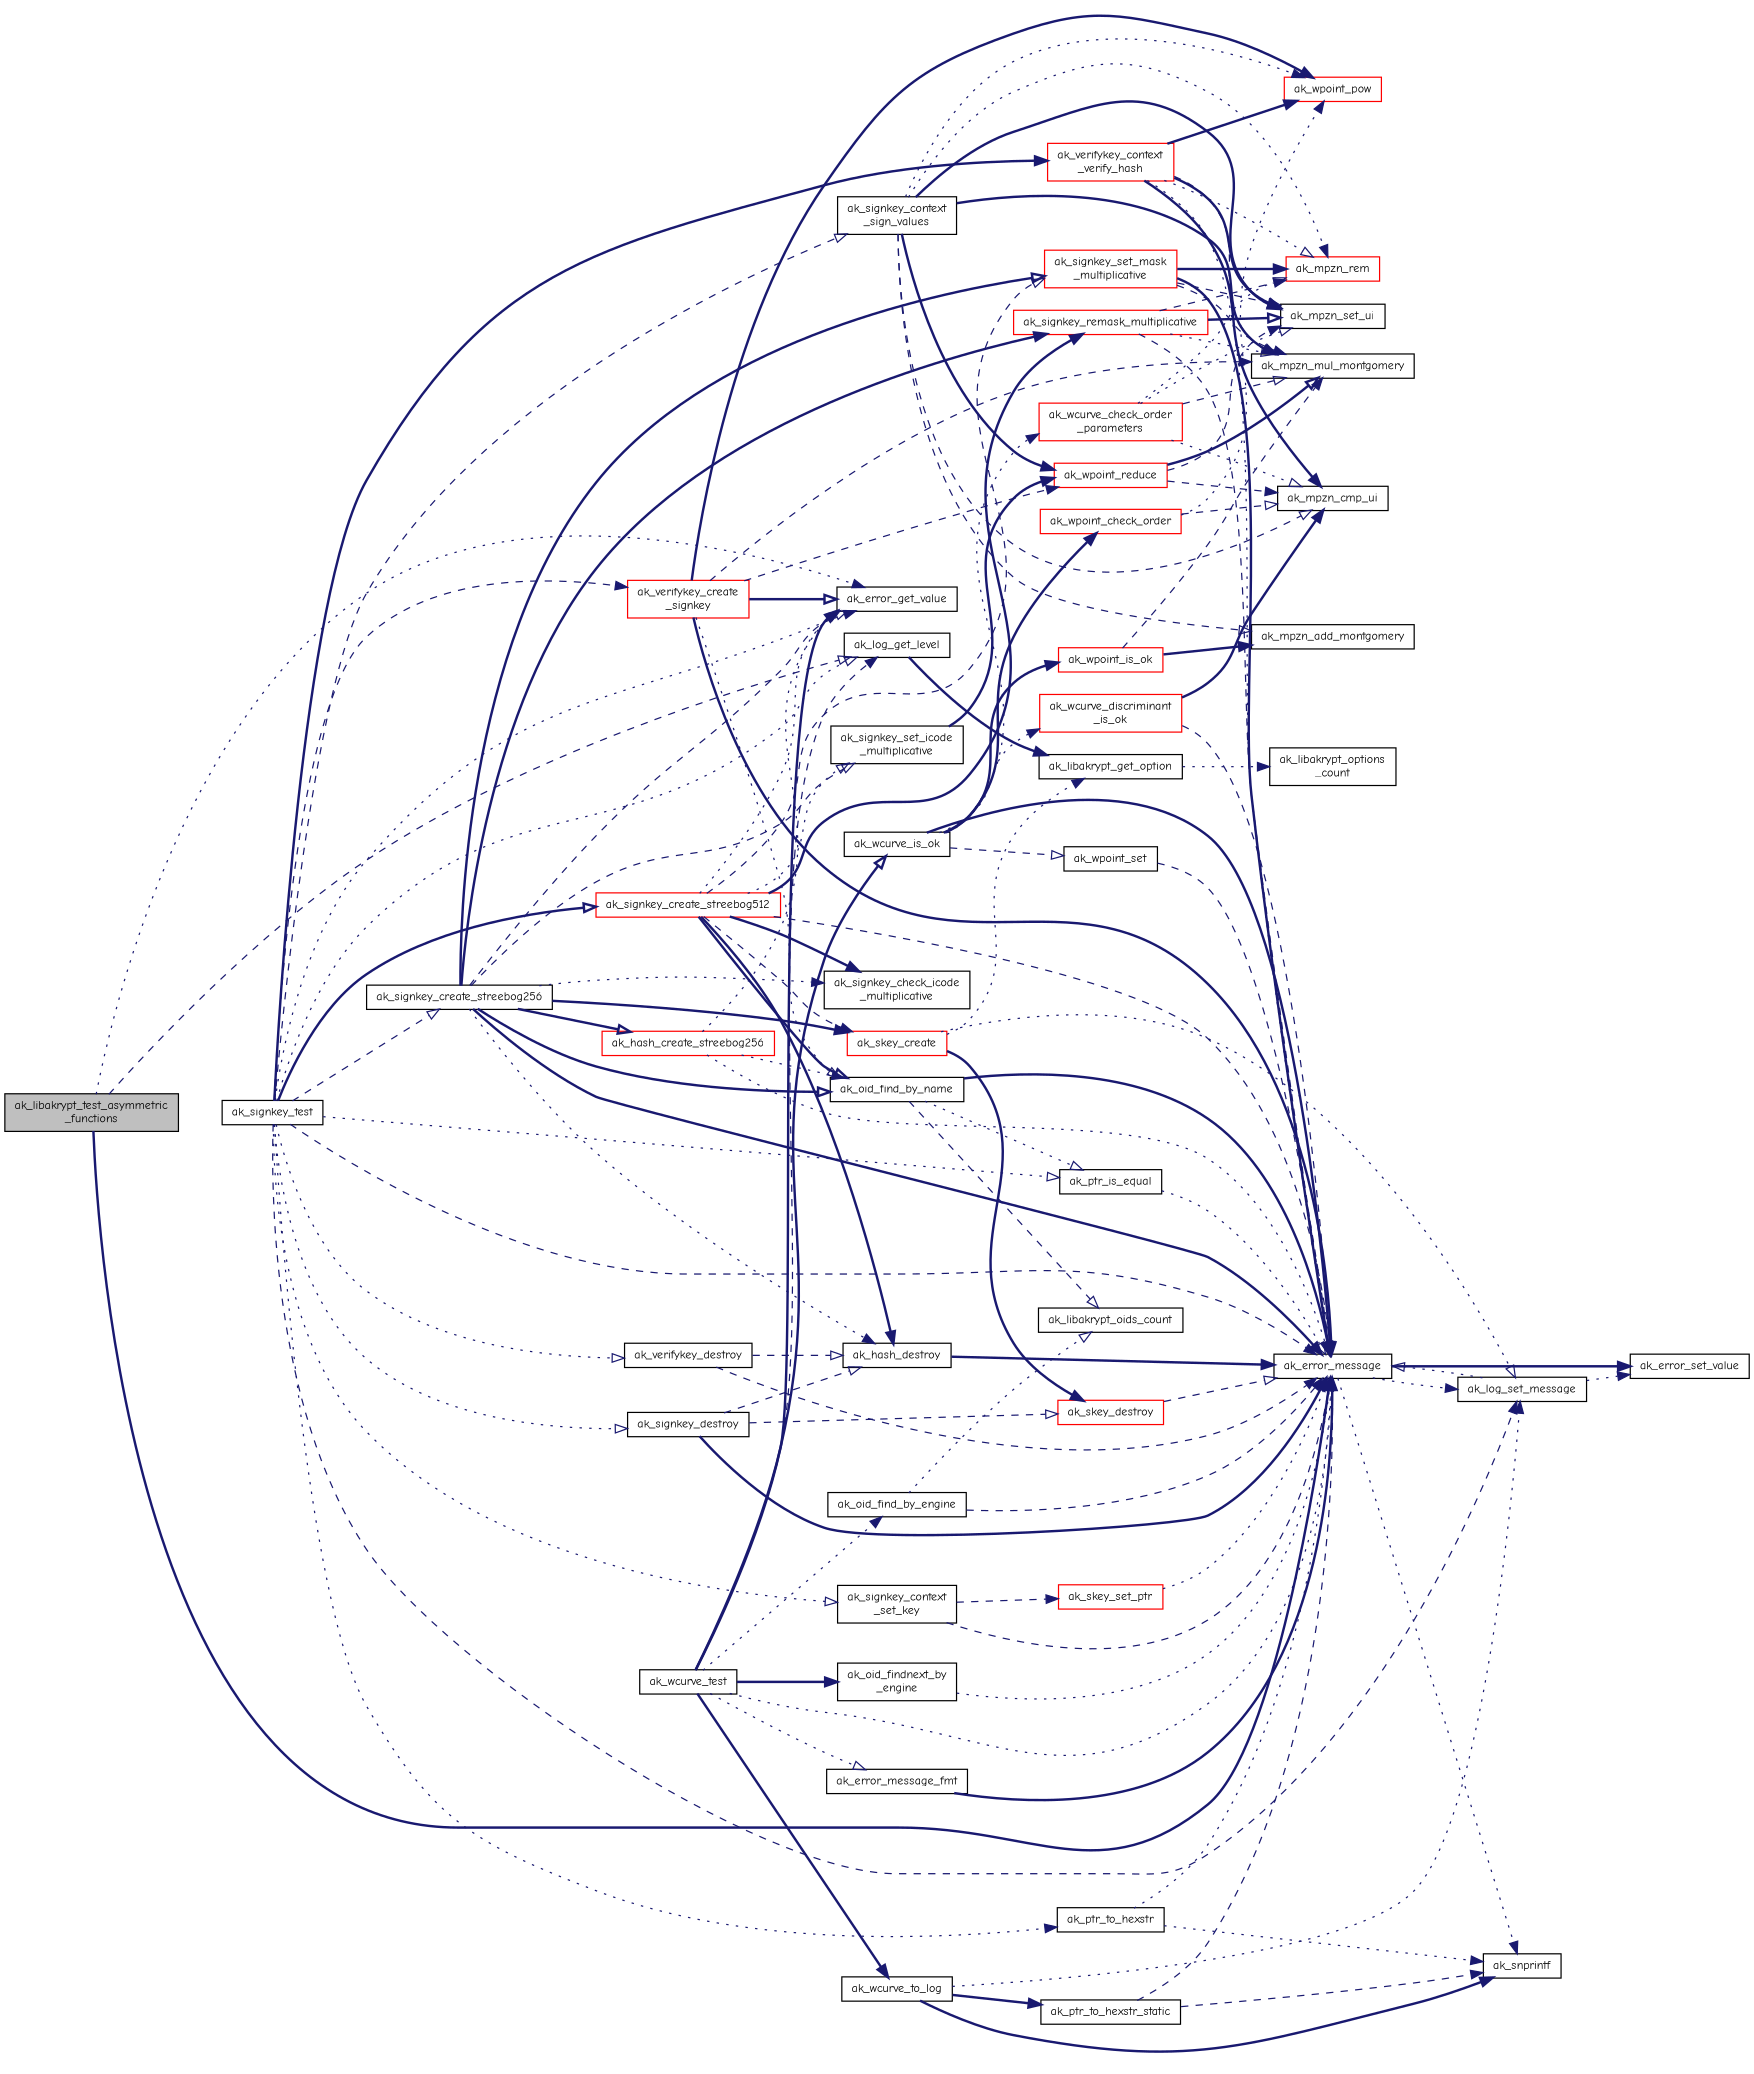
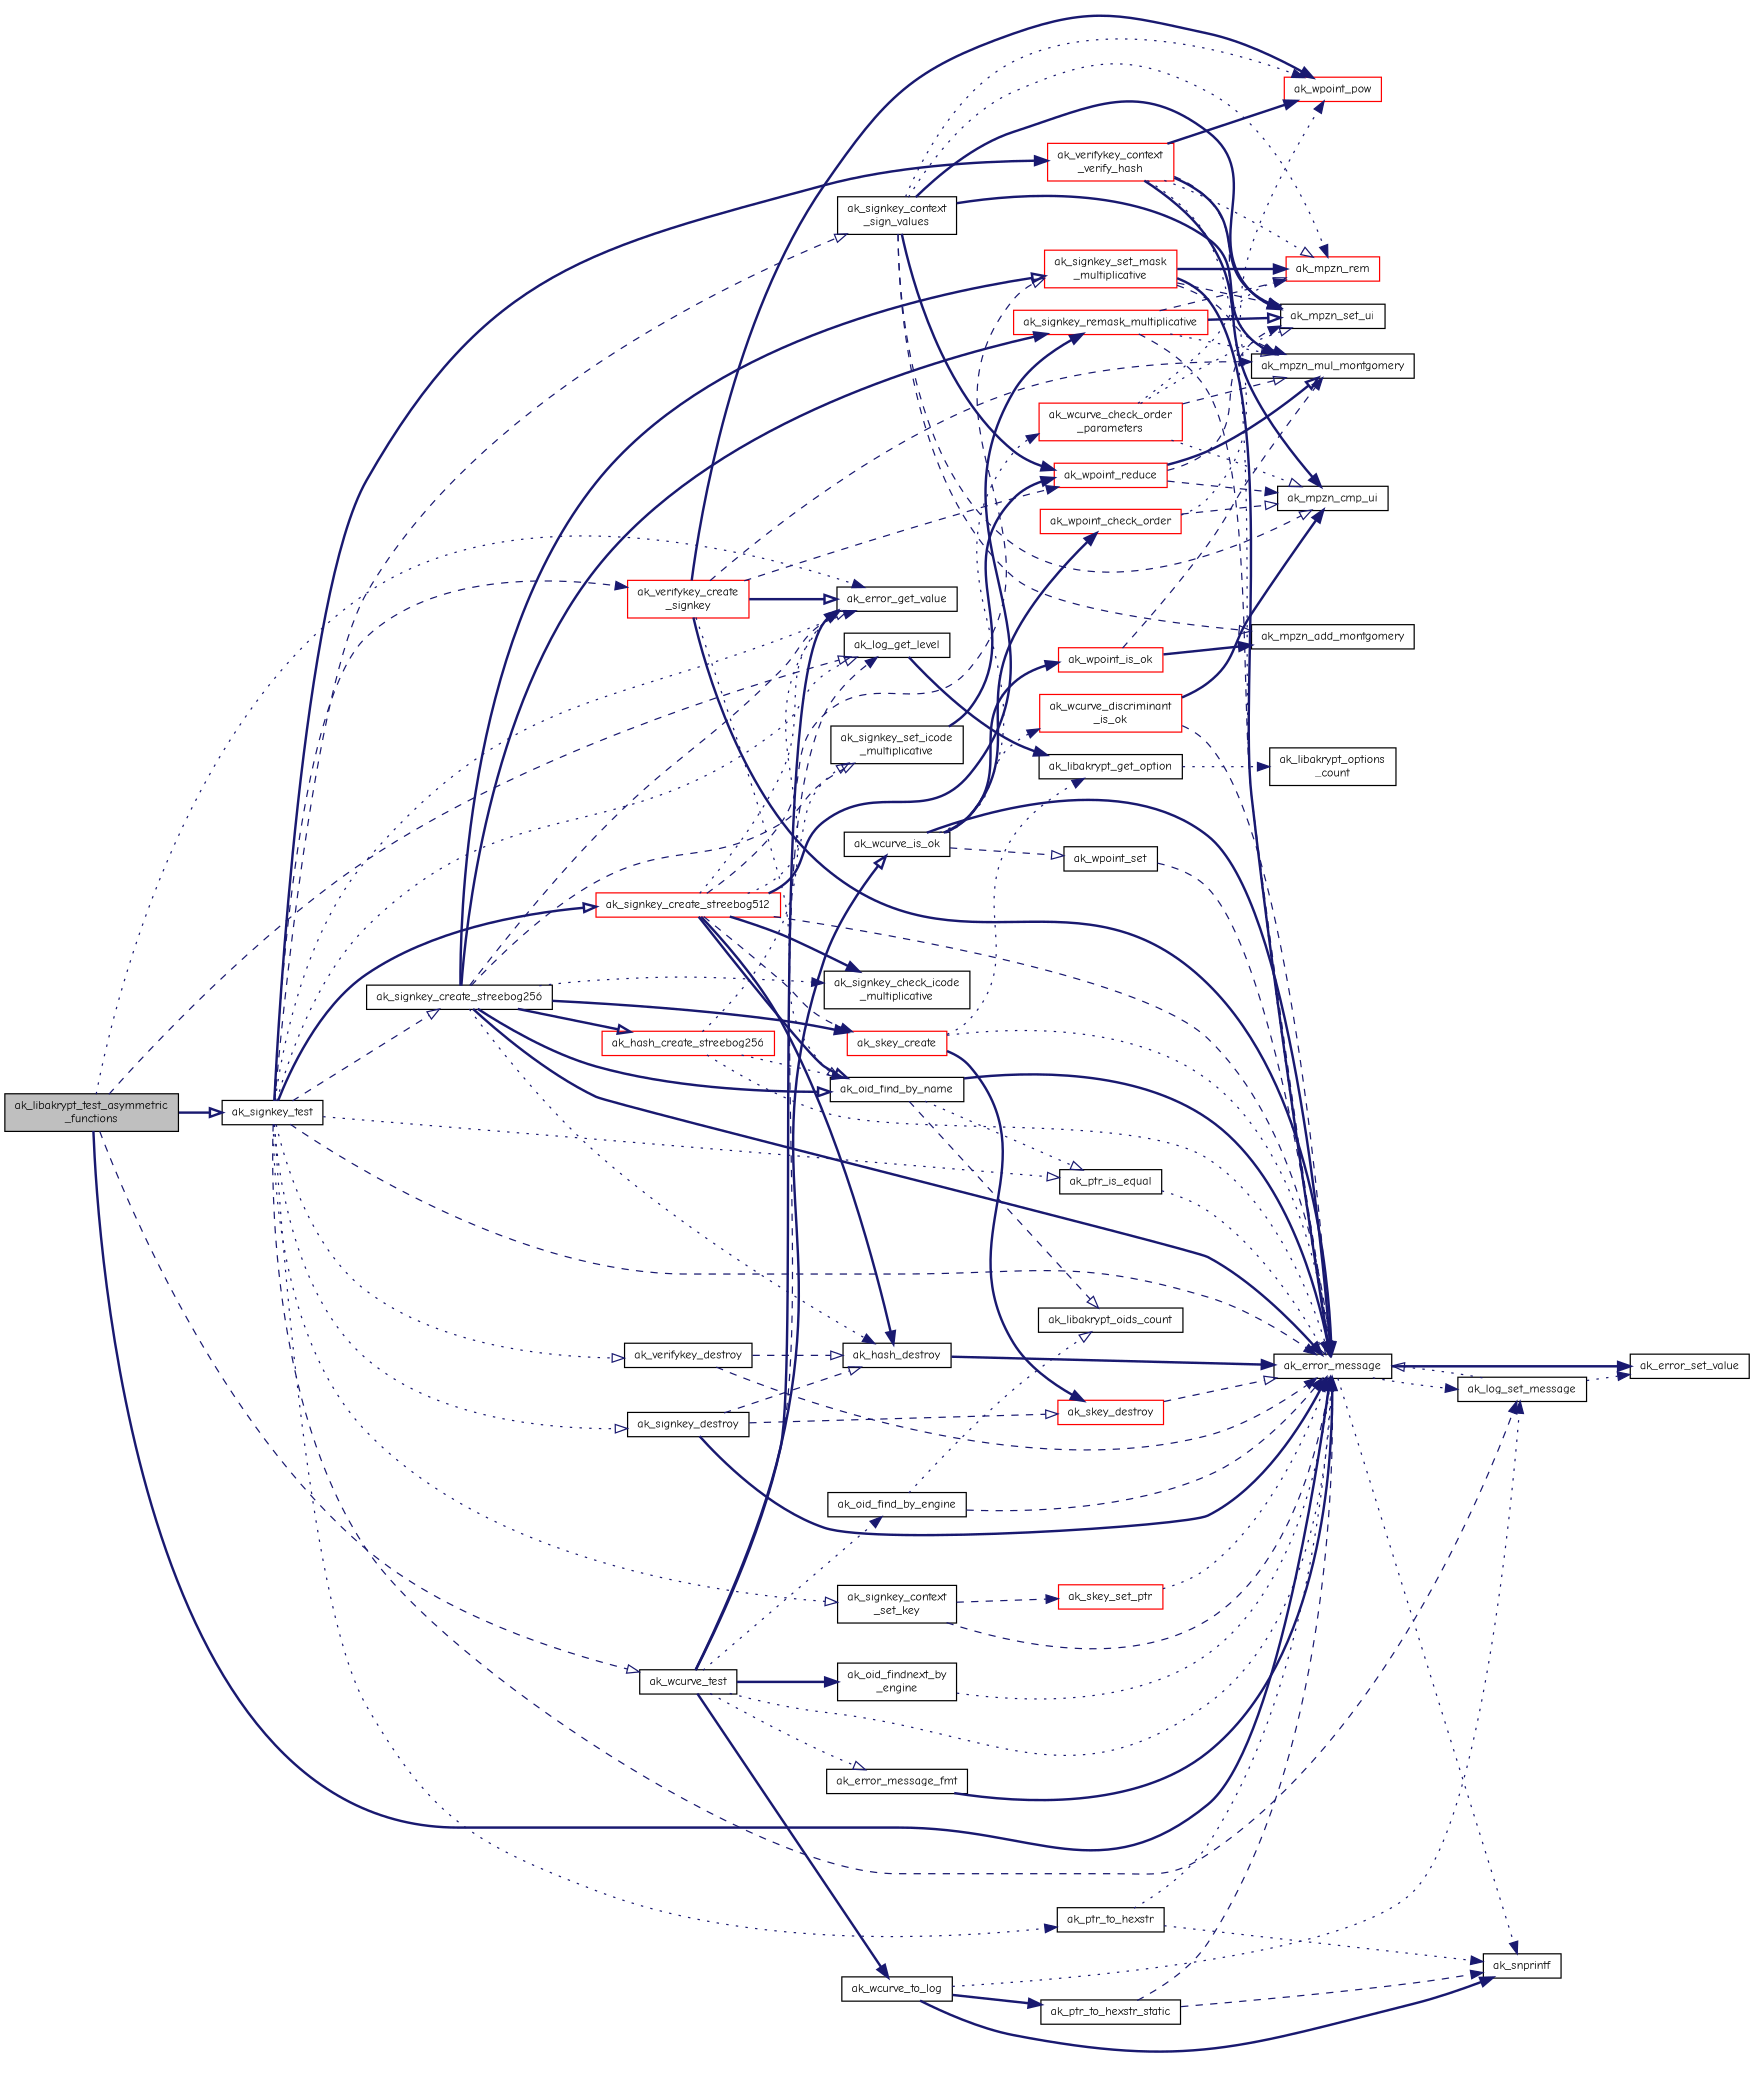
edge "ak_skey_create" -> "ak_log_set_message": now "ak_skey_create" -> "ak_error_message"
edge "ak_libakrypt_test_asymmetric _functions" -> "ak_signkey_test": added
edge "ak_libakrypt_test_asymmetric _functions" -> "ak_wcurve_test": added
